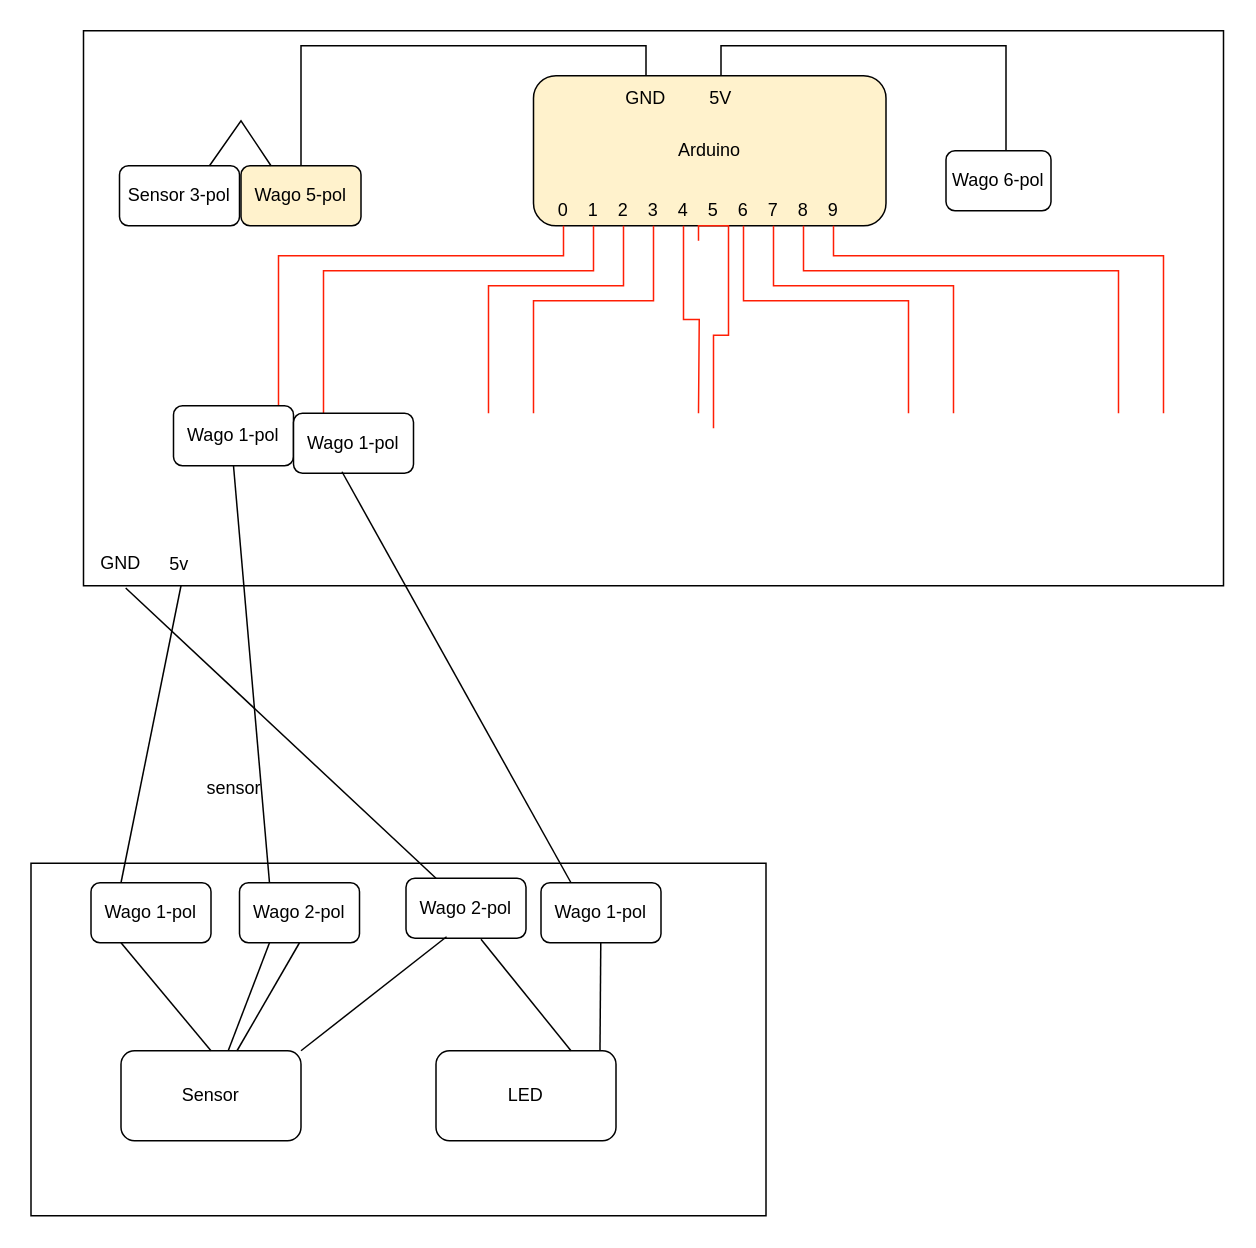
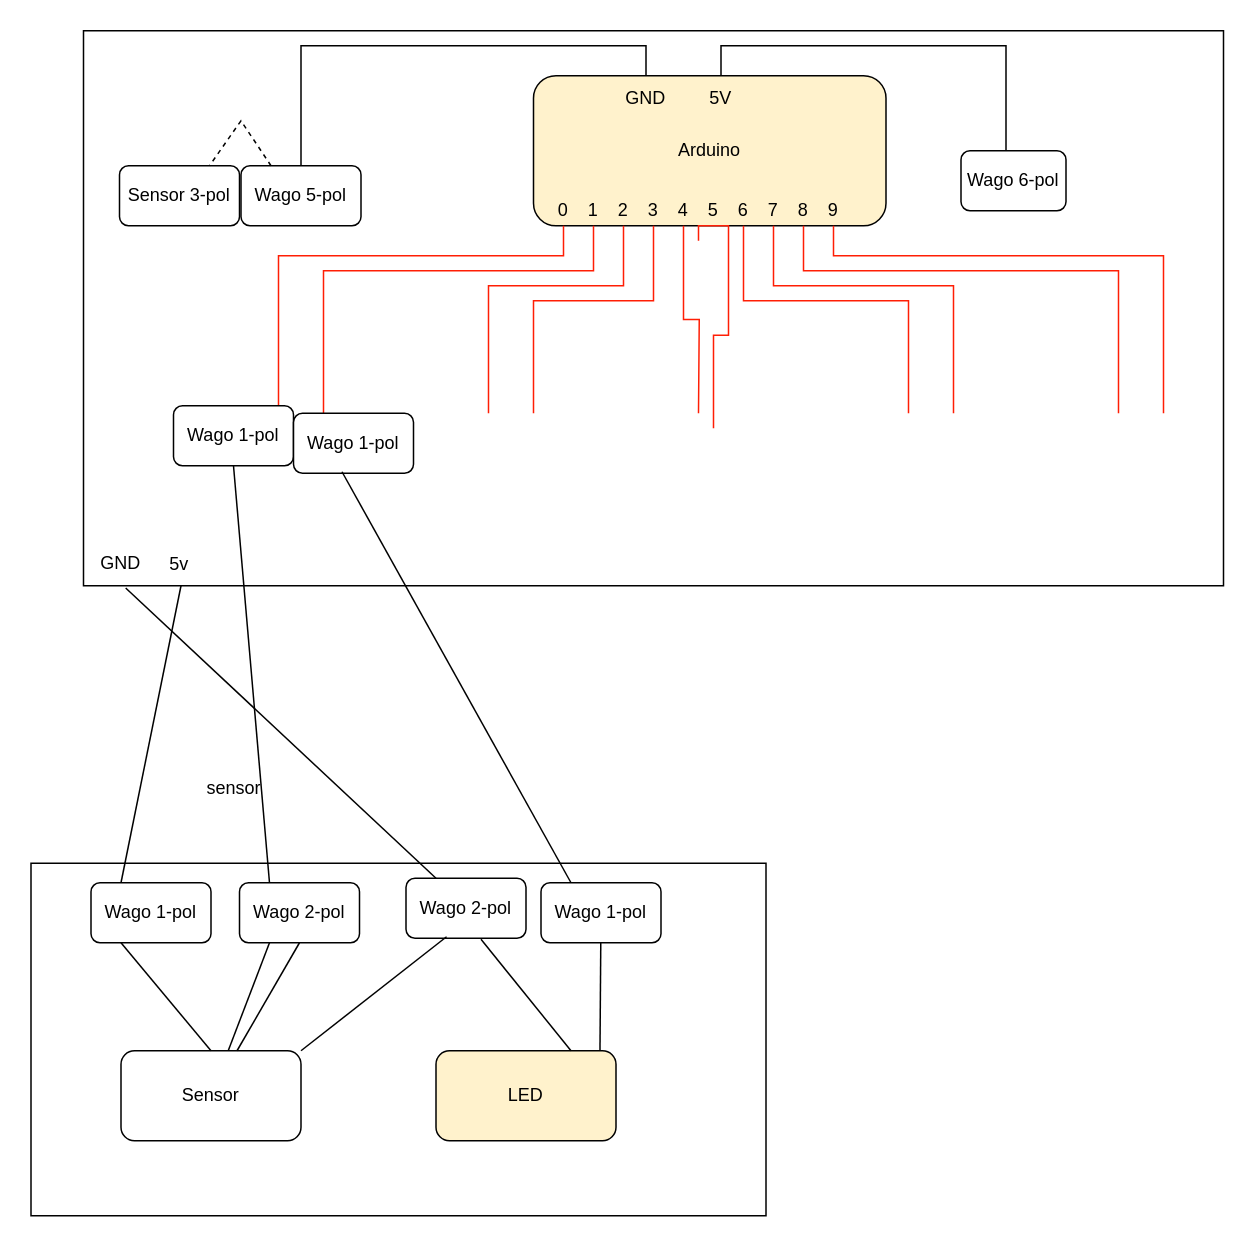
edge "Sensor 3-pol" -- "Wago 5-pol": style solid -> dashed
node "Wago 6-pol": moved (998, 181) -> (1013, 181)
node "Wago 5-pol": fillcolor #fff2cc -> #ffffff
node "LED": fillcolor #ffffff -> #fff2cc
